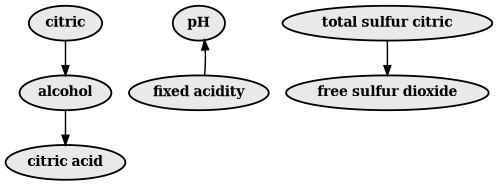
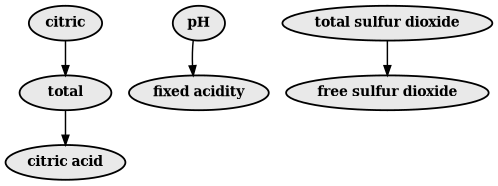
node "total sulfur citric": label "total sulfur citric" -> "total sulfur dioxide"
edge "fixed acidity" -> "pH": reversed
node "alcohol": label "alcohol" -> "total"
